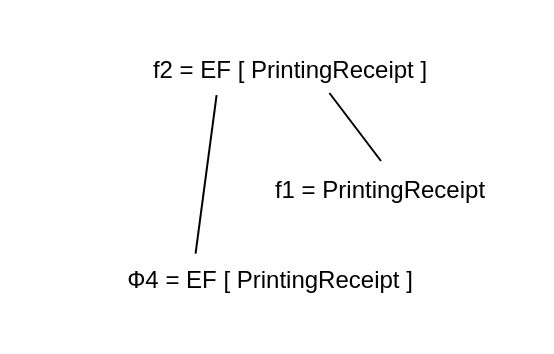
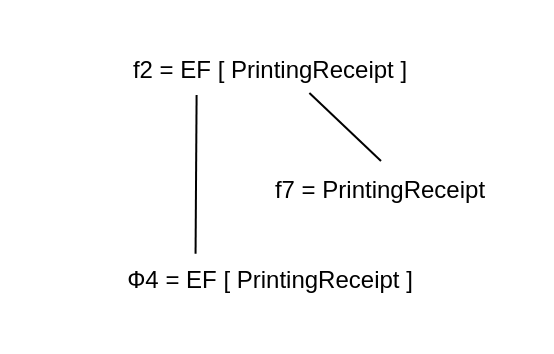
node "f2 = EF [ PrintingReceipt ]": moved (291, 71) -> (271, 71)
node "f1 = PrintingReceipt": label "f1 = PrintingReceipt" -> "f7 = PrintingReceipt"
